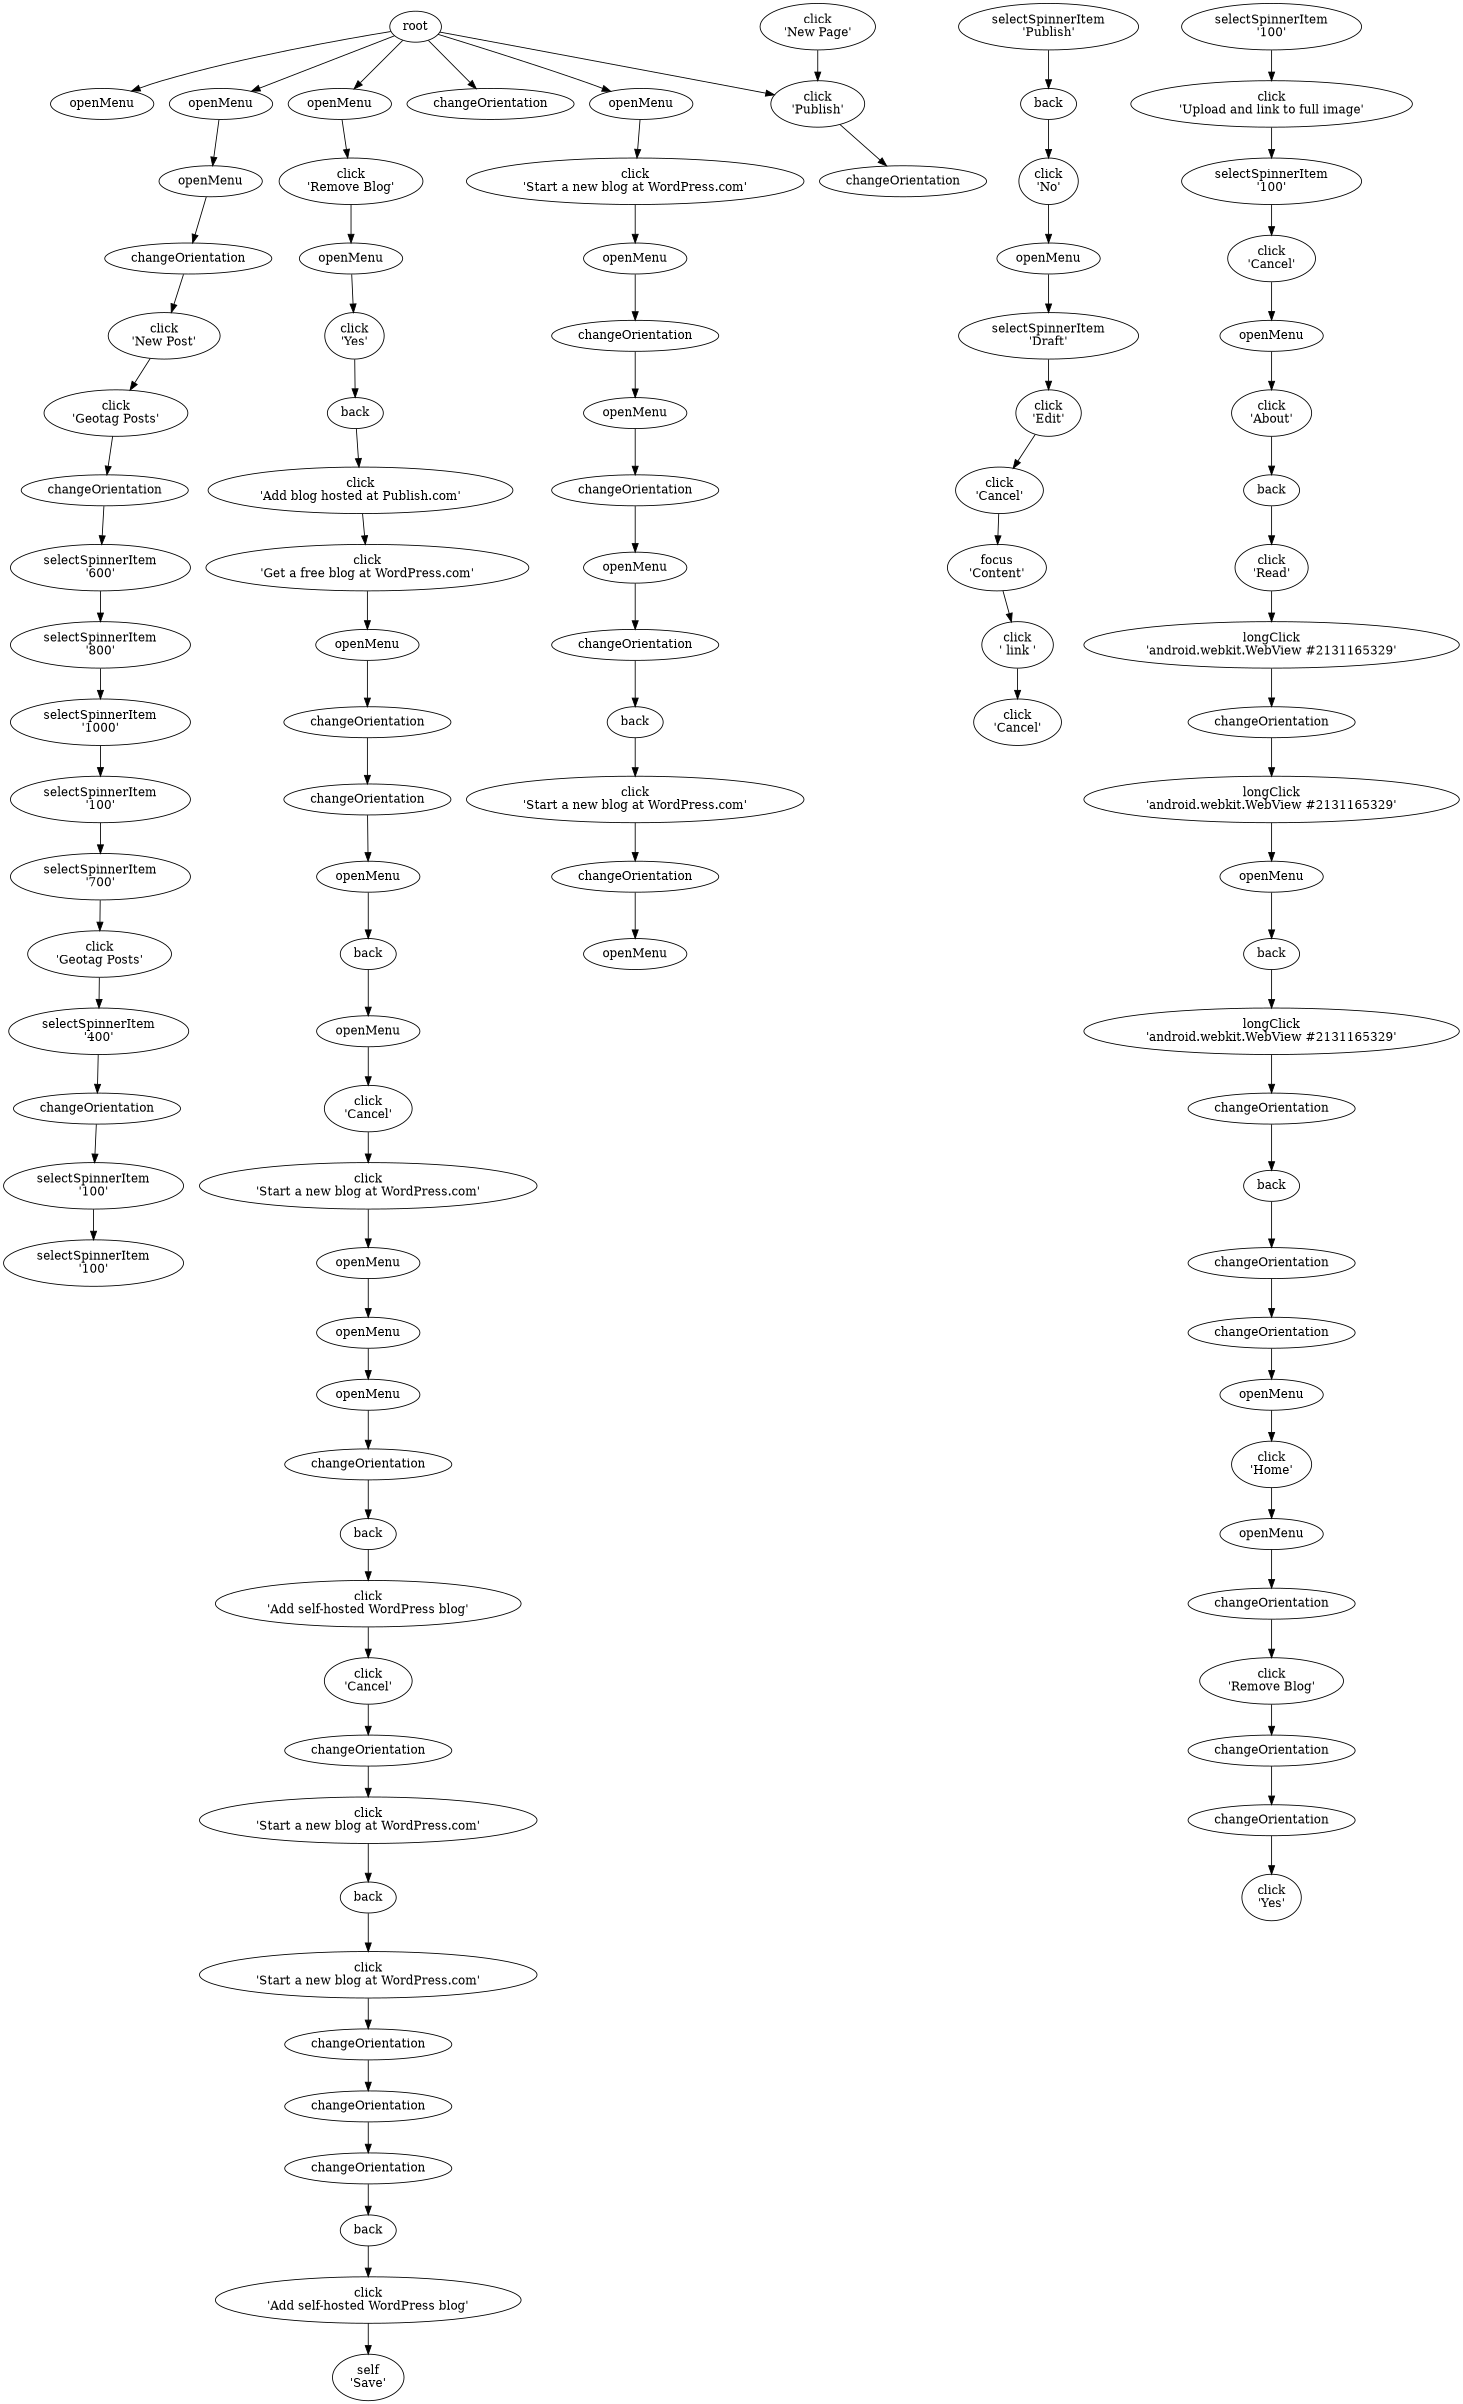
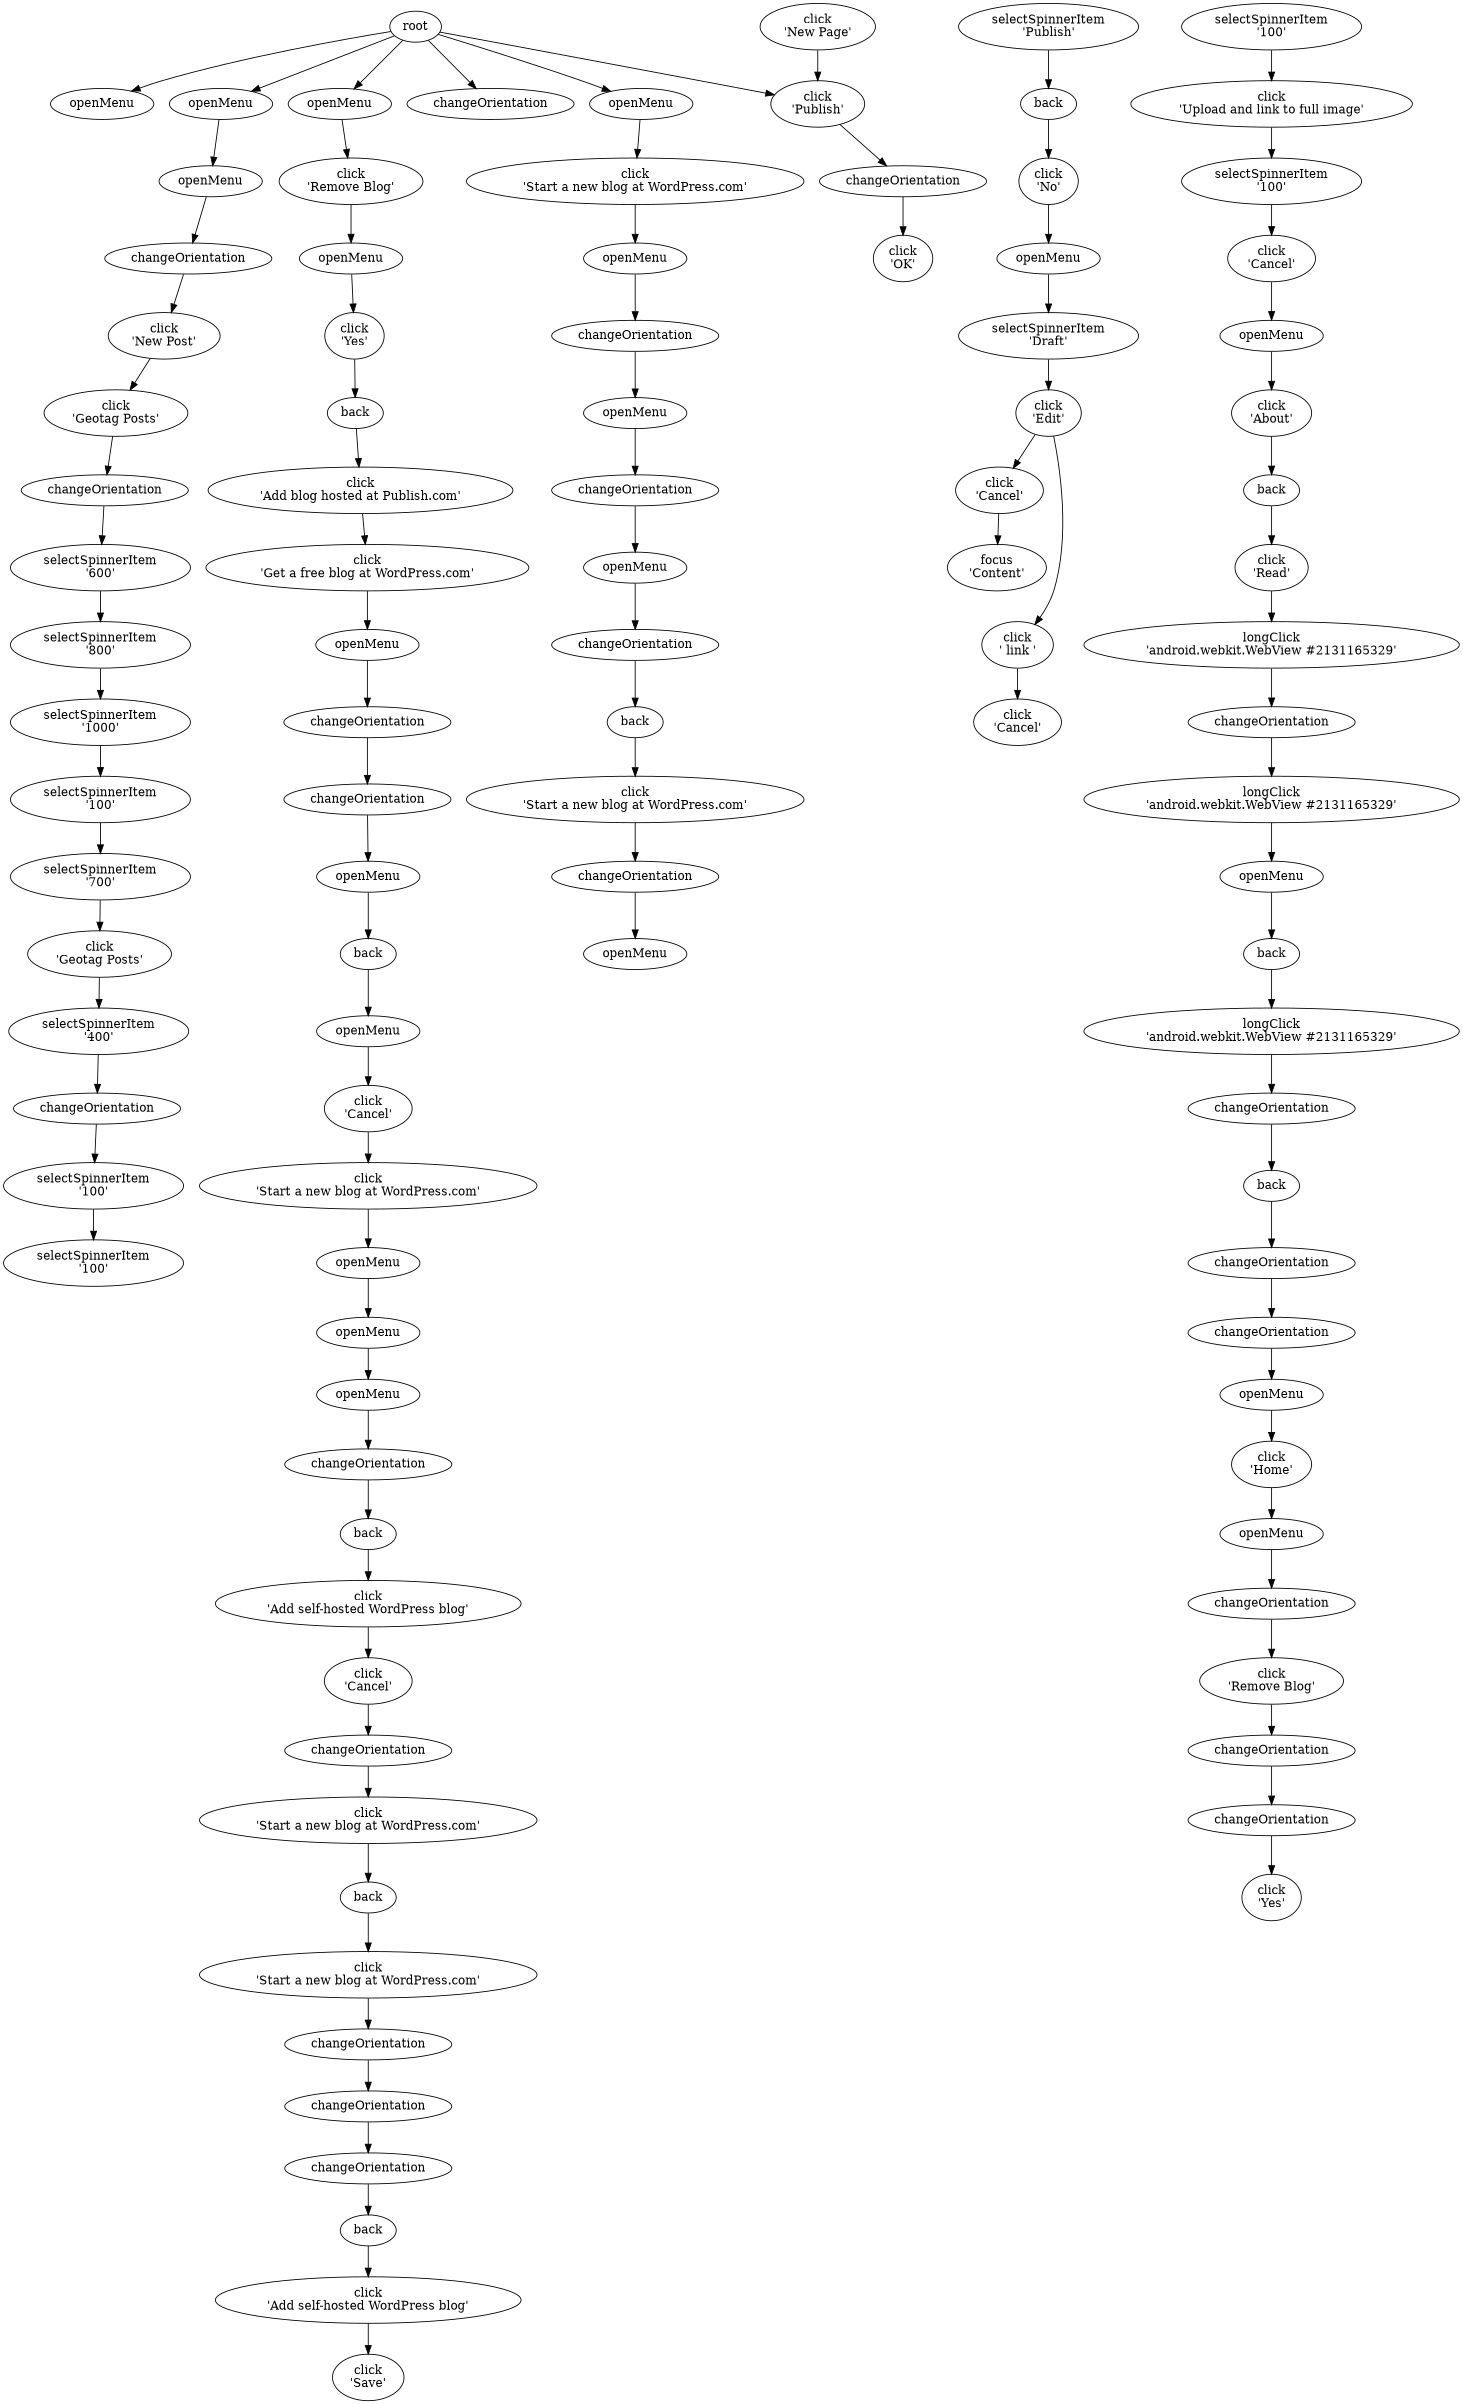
node "click 'OK'": added
edge "focus 'Content'" -> "click ' link '": now "click 'Edit'" -> "click ' link '"
node "self 'Save'": label "self 'Save'" -> "click 'Save'"
